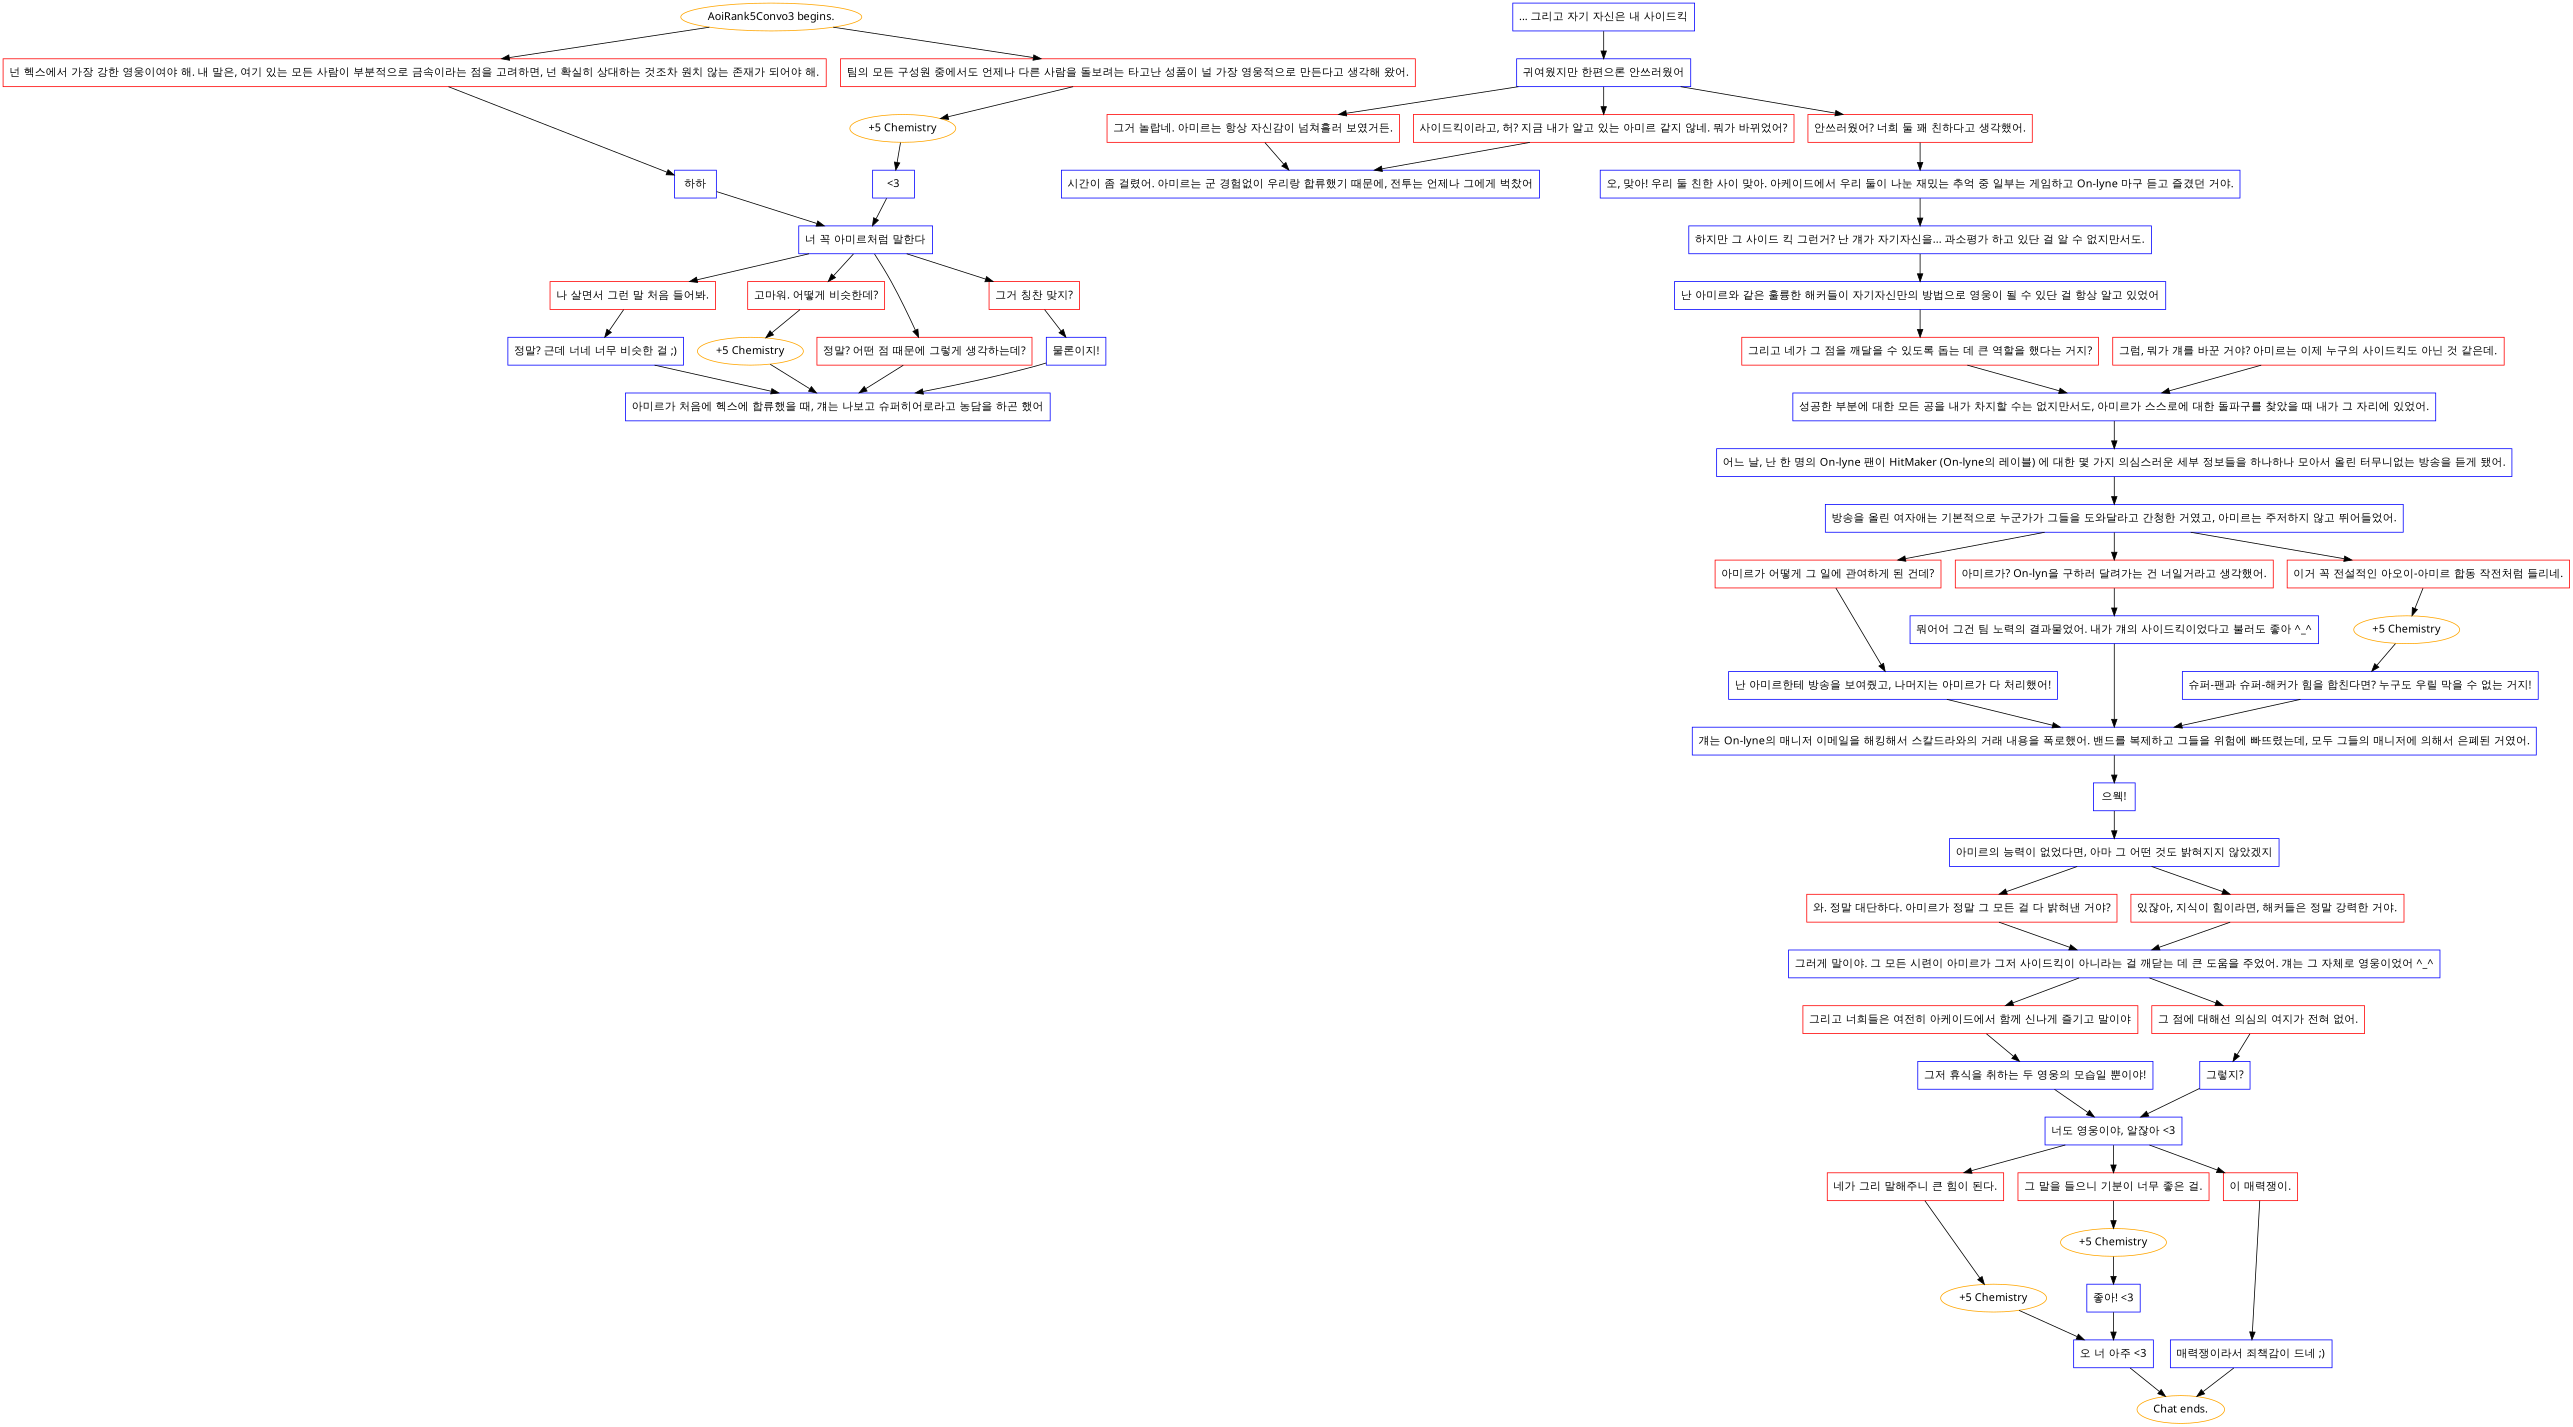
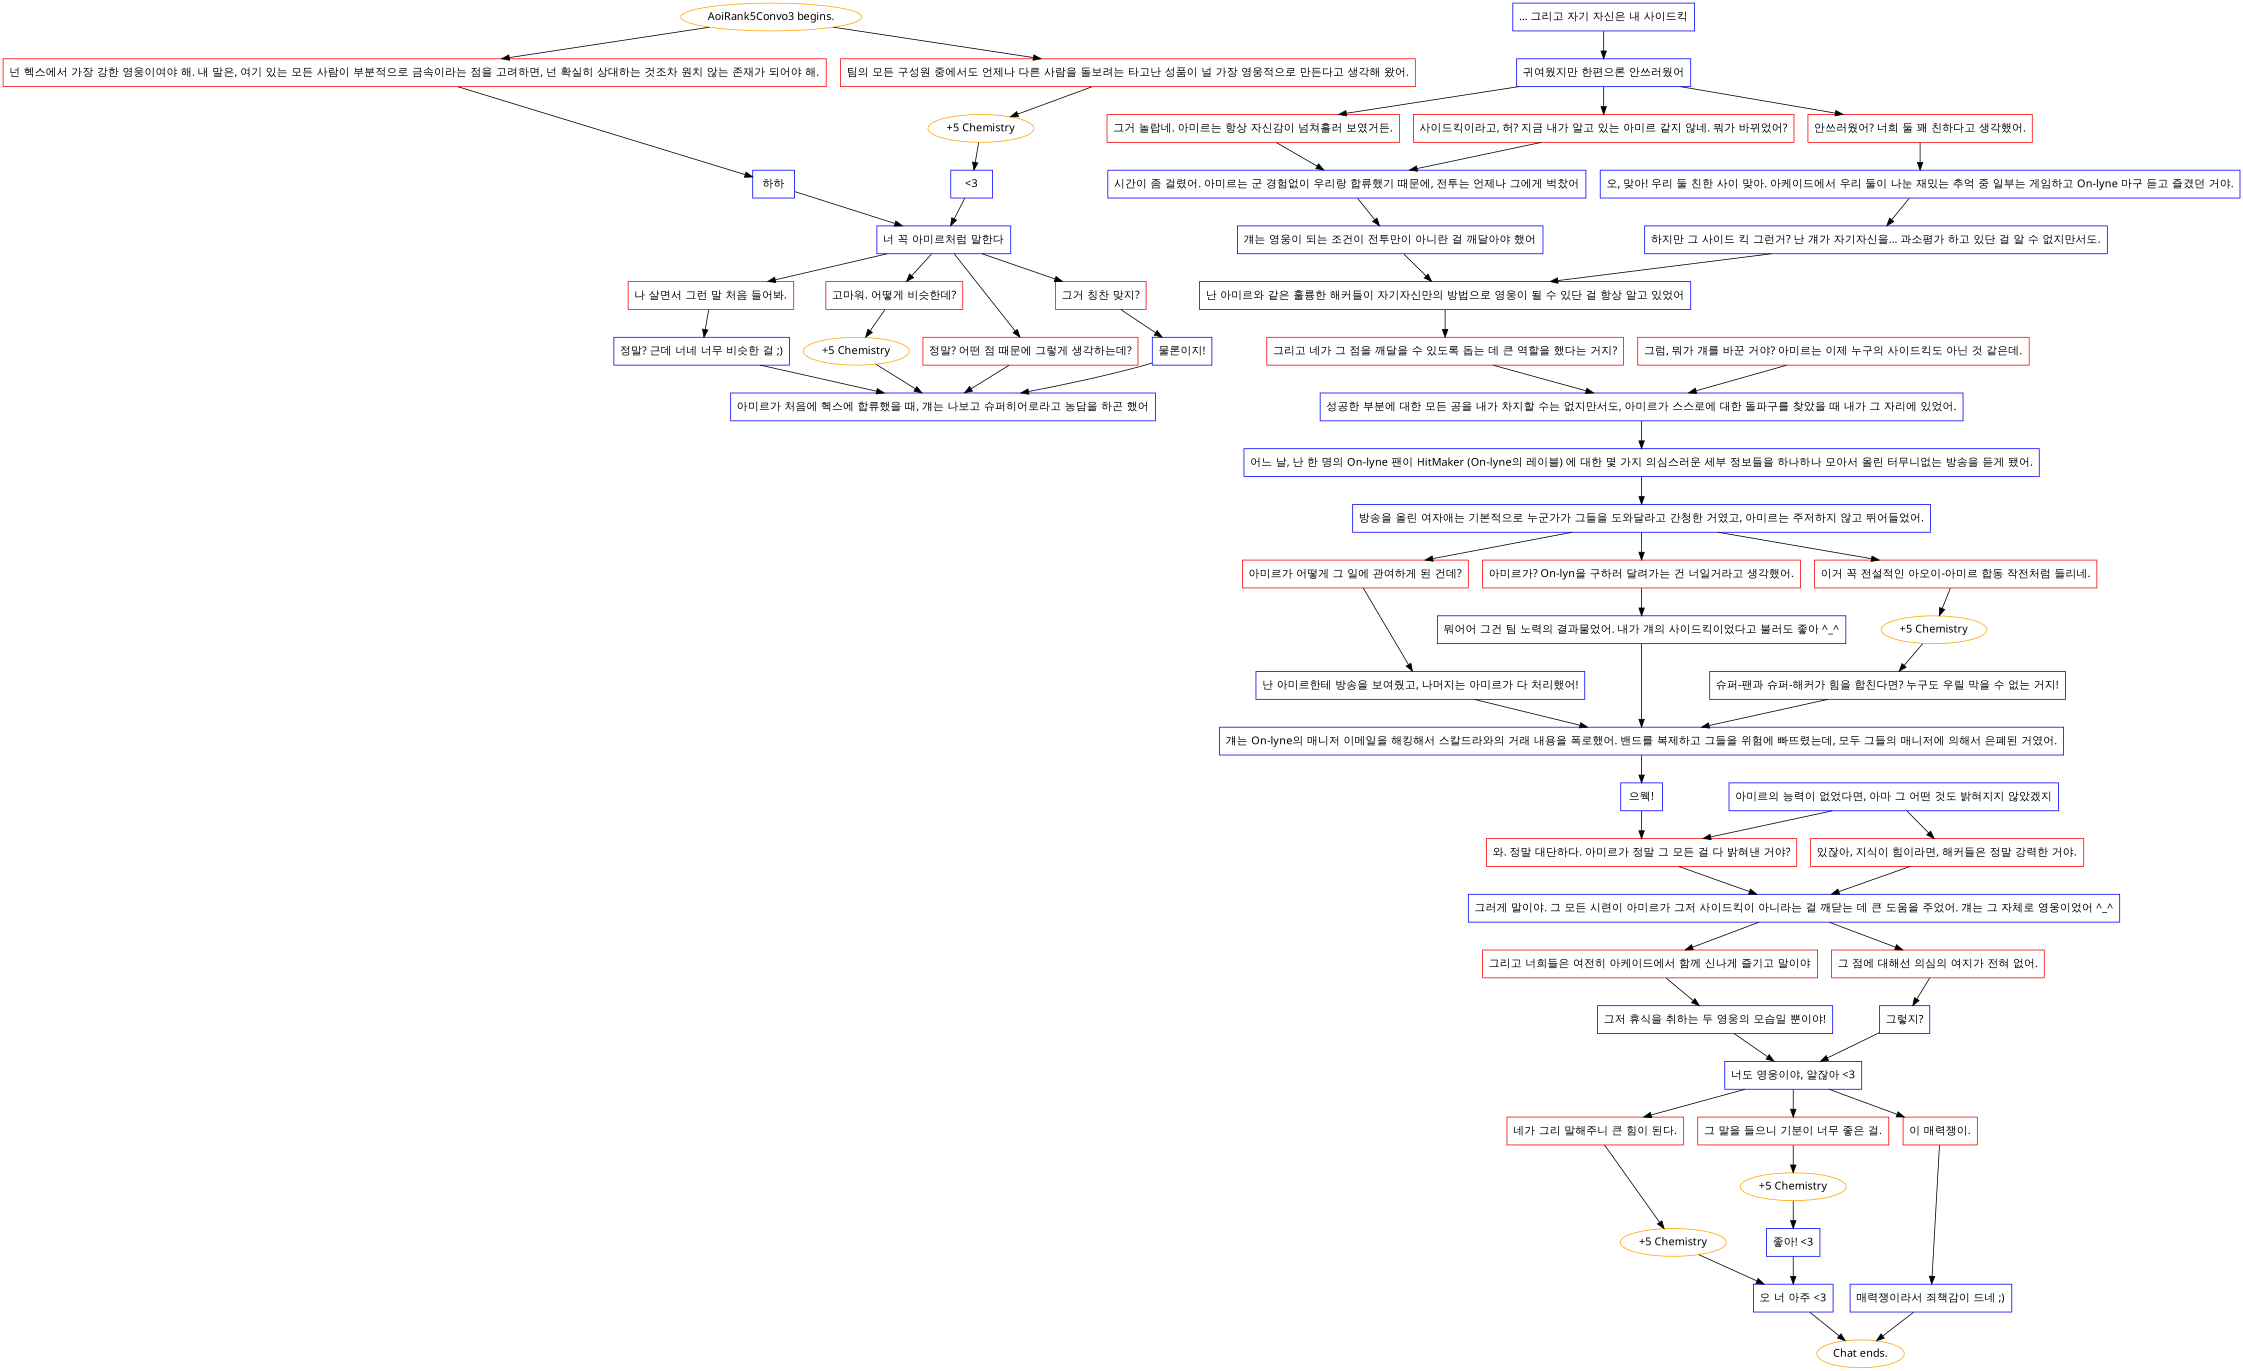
node "걔는 영웅이 되는 조건이 전투만이 아니란 걸 깨달아야 했어": added
edge "으웩!" -> "아미르의 능력이 없었다면, 아마 그 어떤 것도 밝혀지지 않았겠지": now "으웩!" -> "와. 정말 대단하다. 아미르가 정말 그 모든 걸 다 밝혀낸 거야?"
